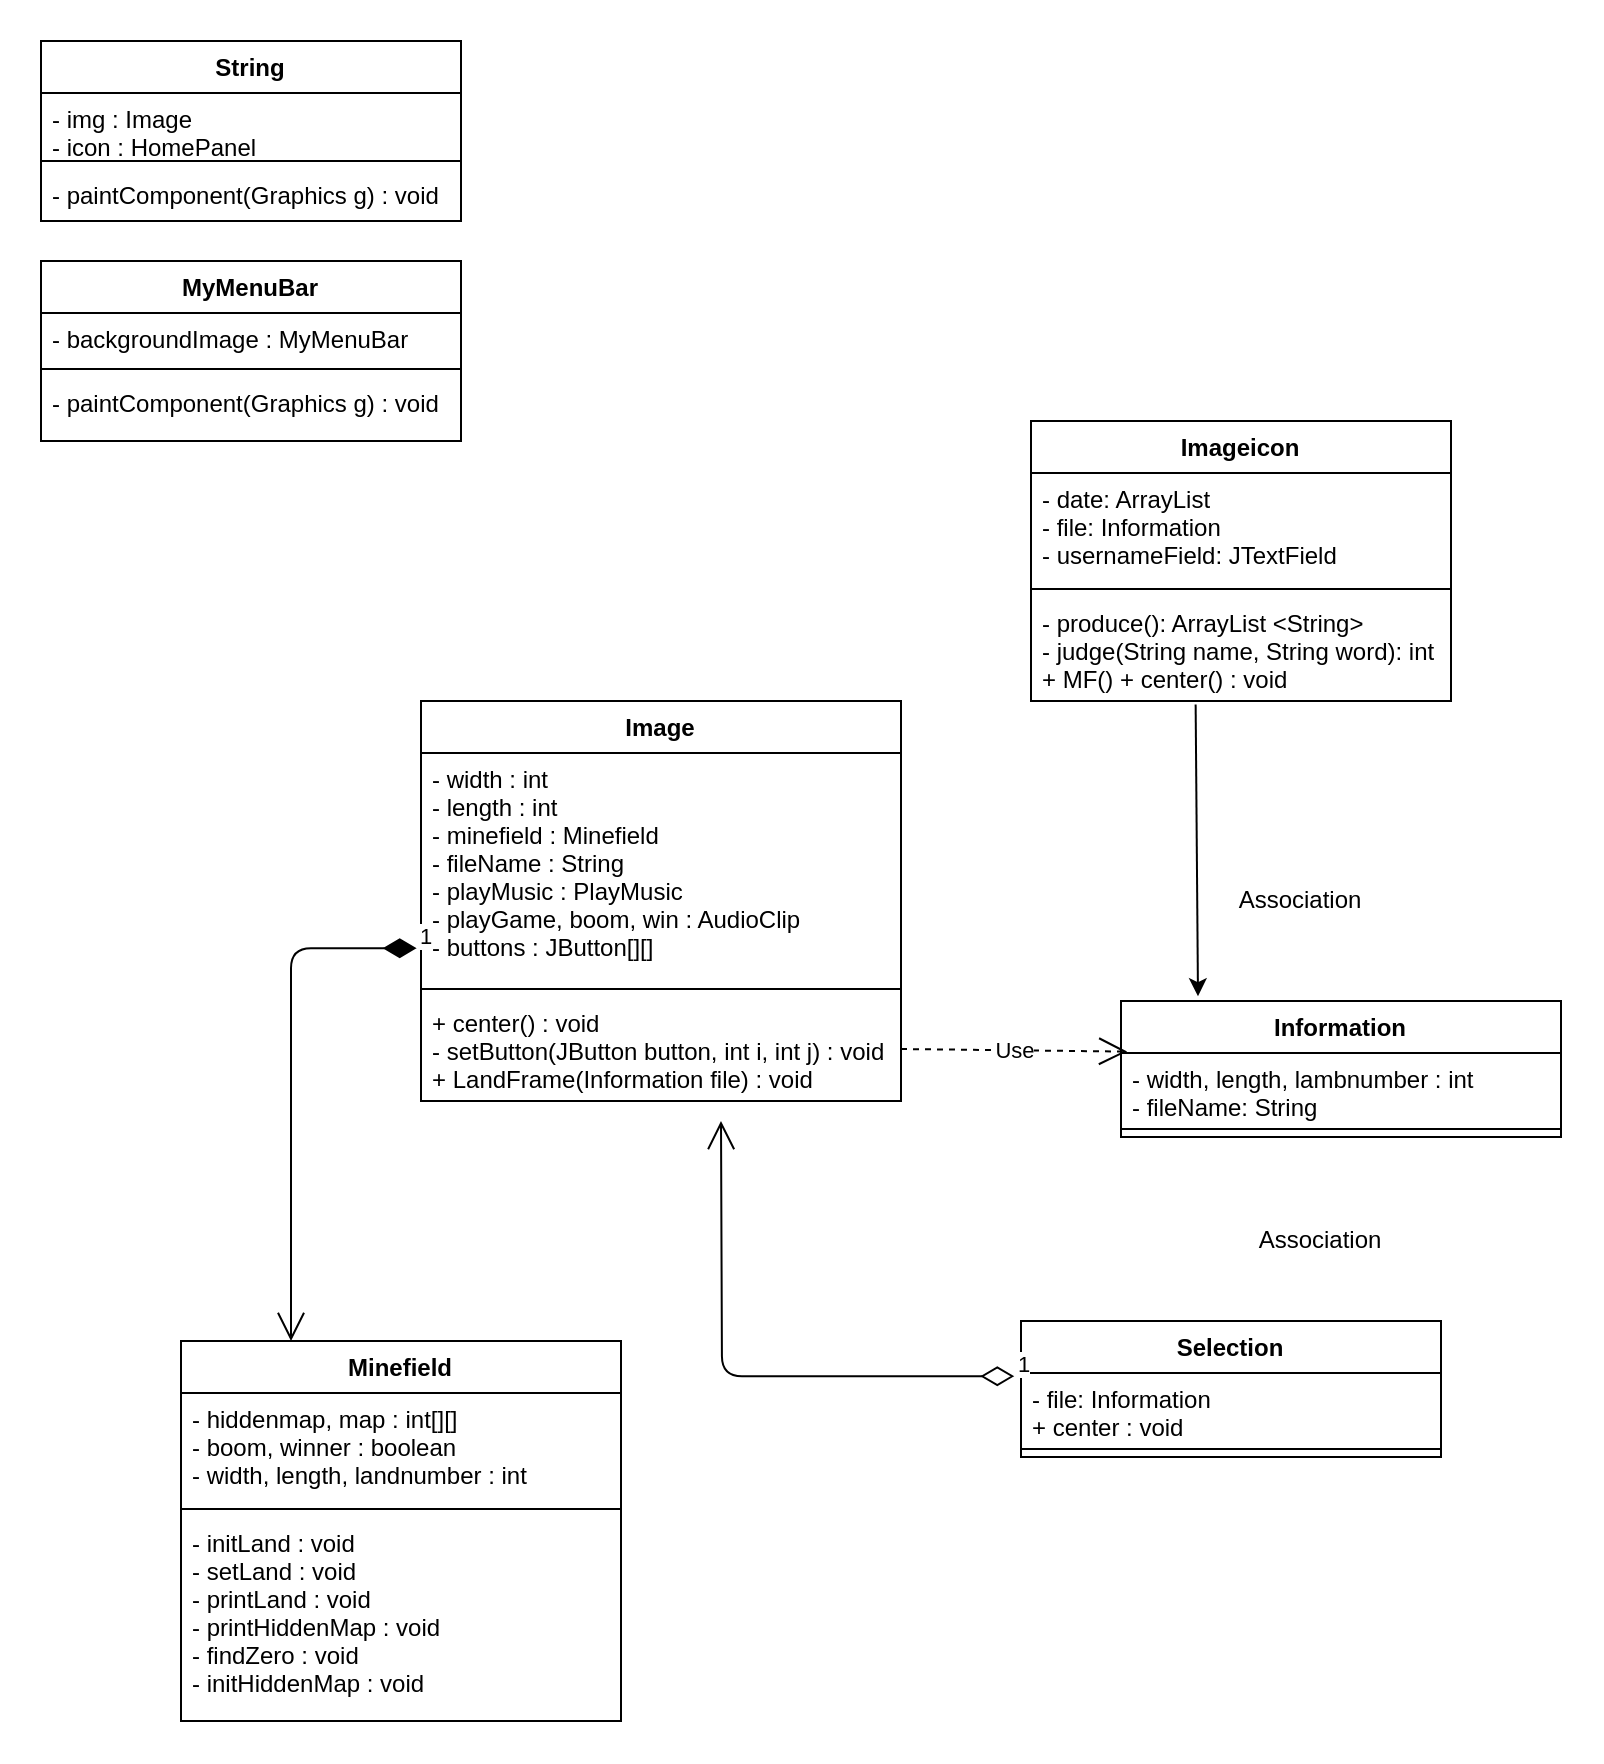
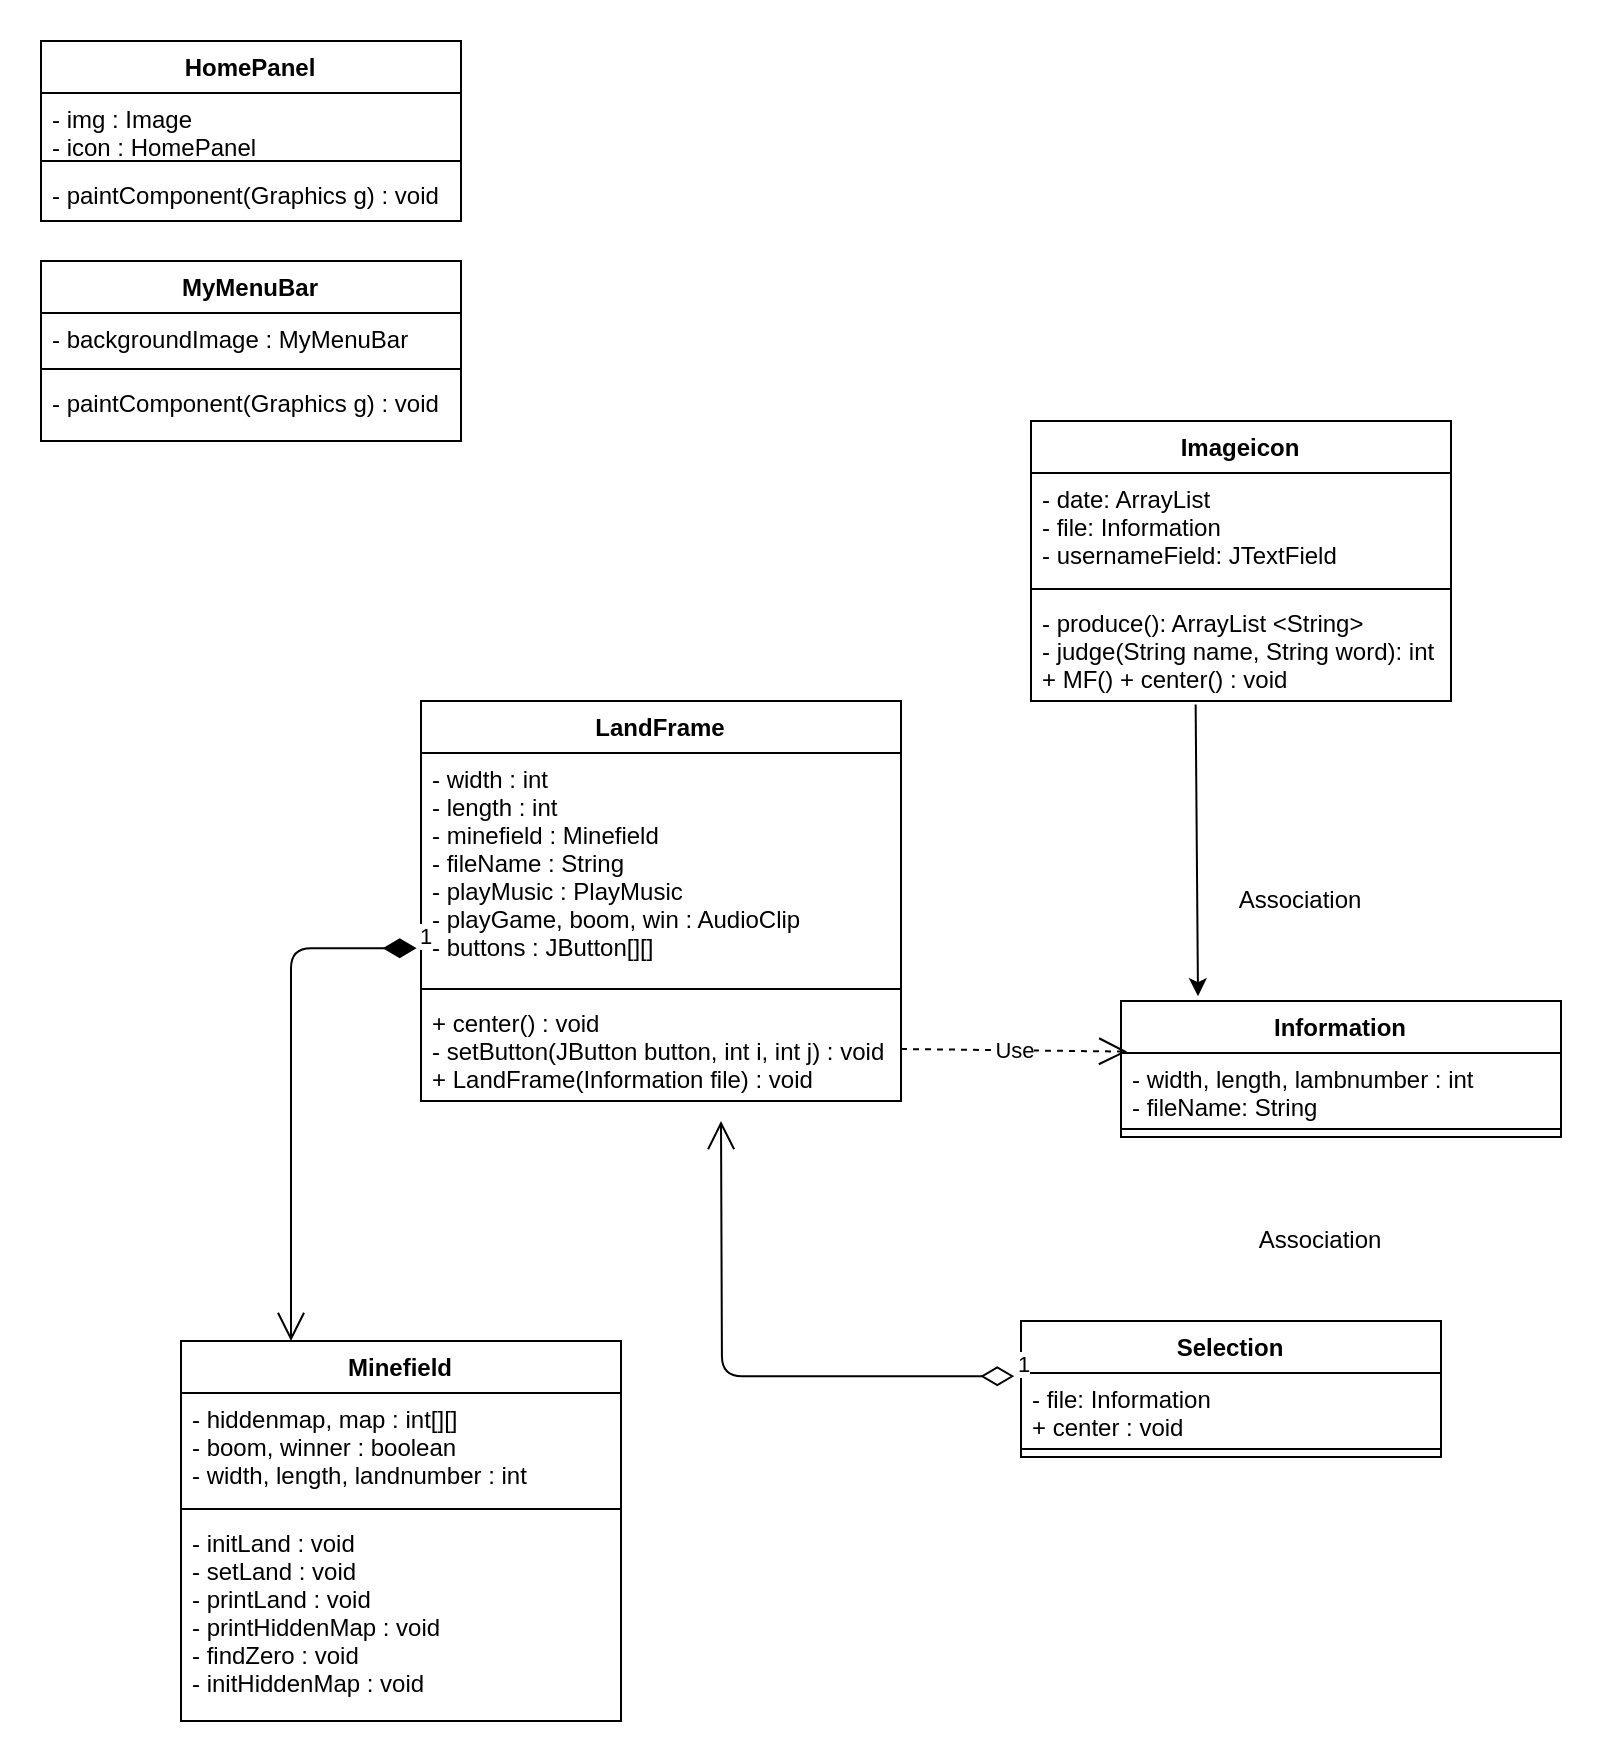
node "String": label "String" -> "HomePanel"
node "Image": label "Image" -> "LandFrame"
